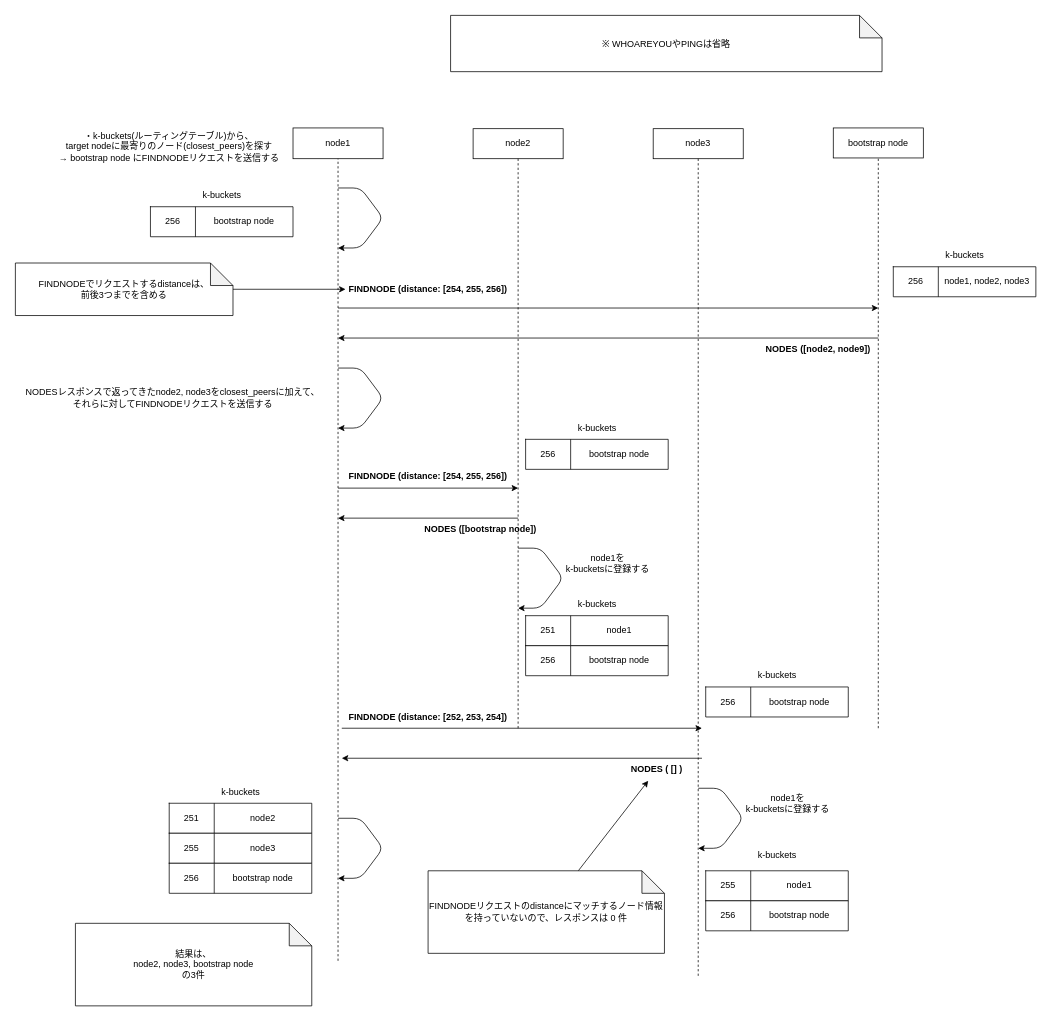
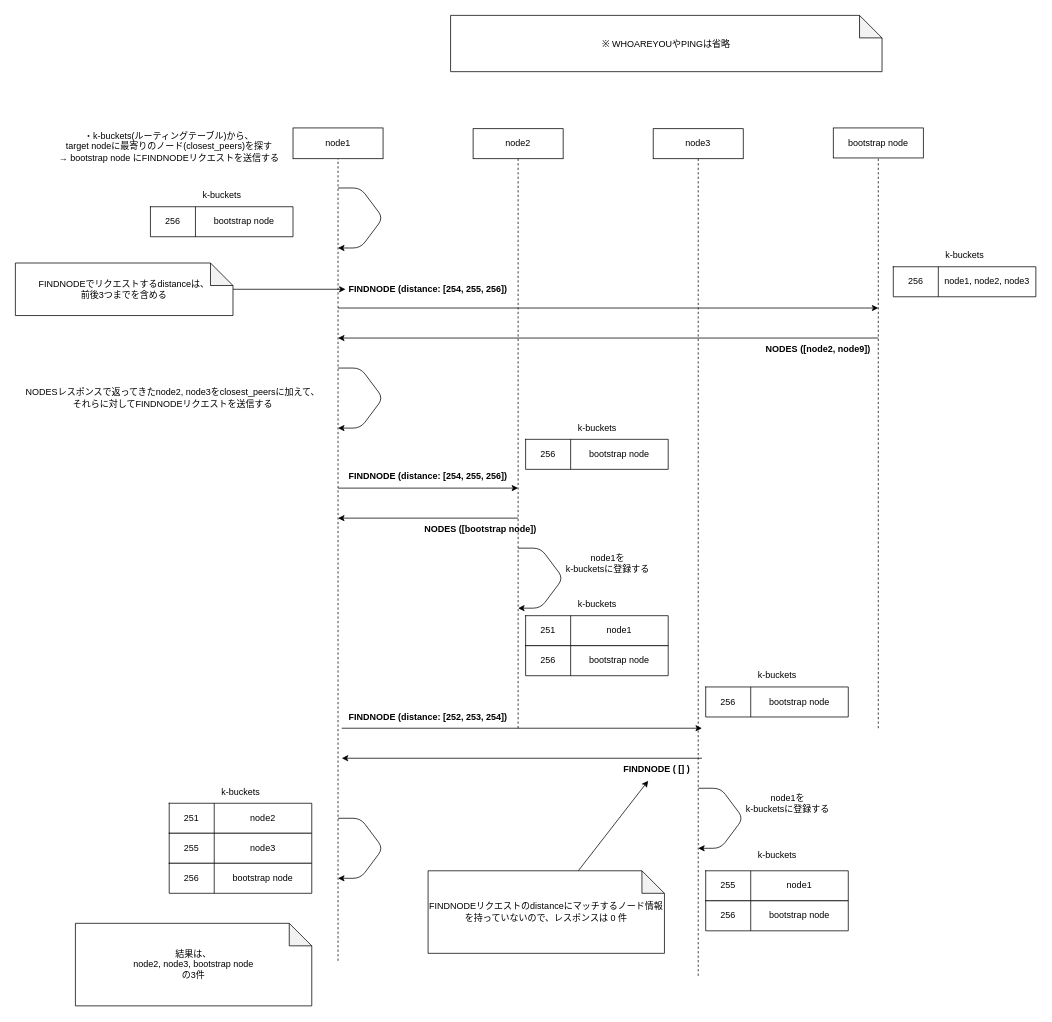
node "NODES ( [] )": label "NODES ( [] )" -> "FINDNODE ( [] )"
